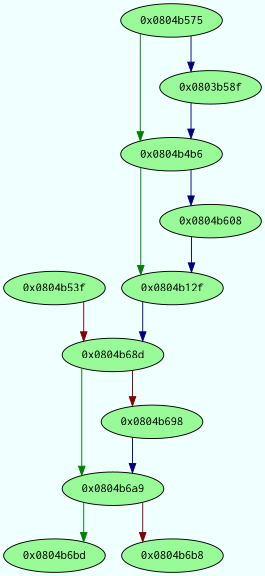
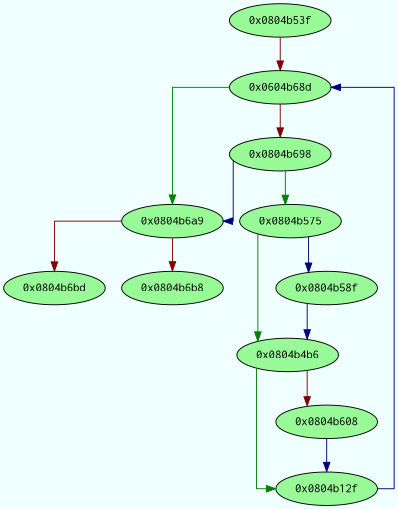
node "0x0803b58f": label "0x0803b58f" -> "0x0804b58f"
edge "0x0804b4b6" -> "0x0804b608": color #00007f -> #7f0000
edge "0x0804b698" -> "0x0804b575": added
node "0x0804b68d": label "0x0804b68d" -> "0x0604b68d"
edge "0x0804b6a9" -> "0x0804b6bd": color #007f00 -> #7f0000
